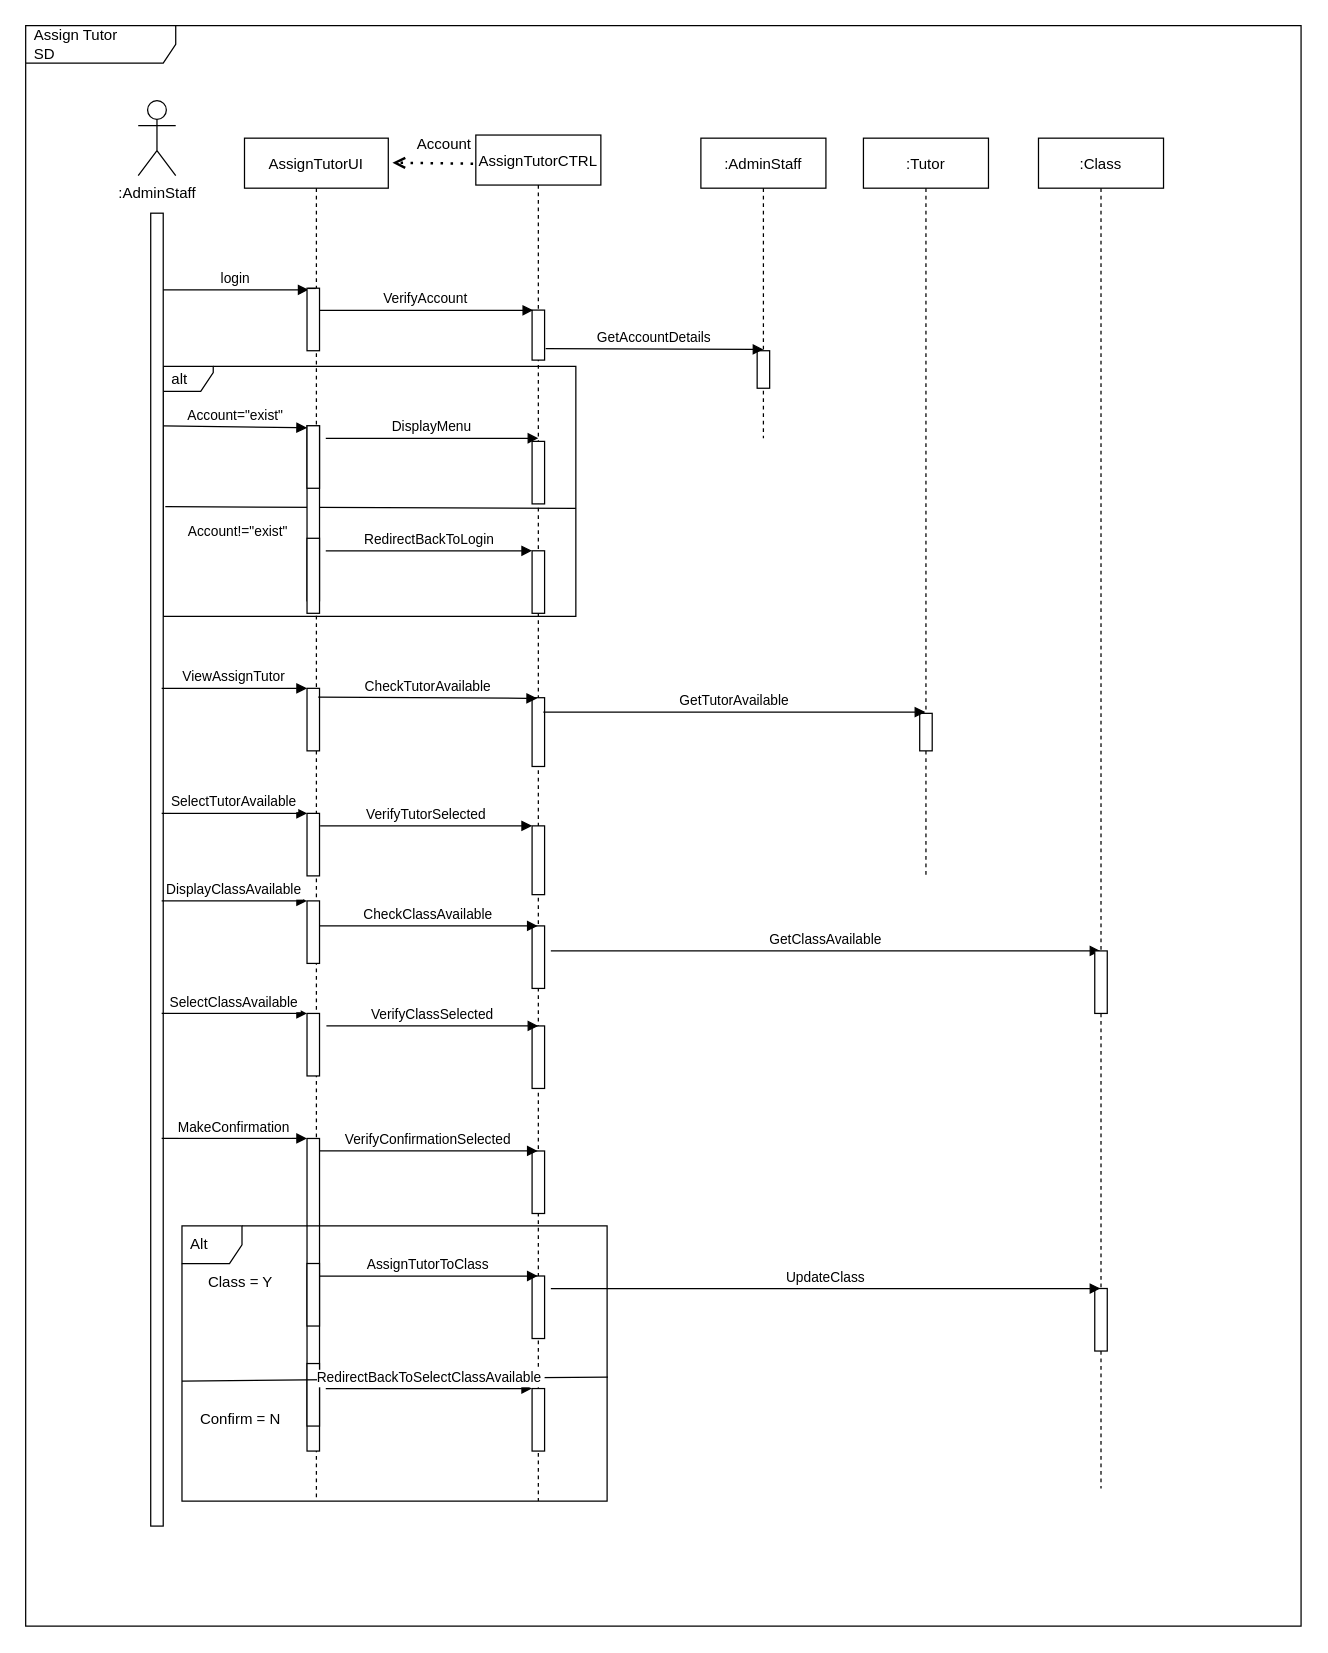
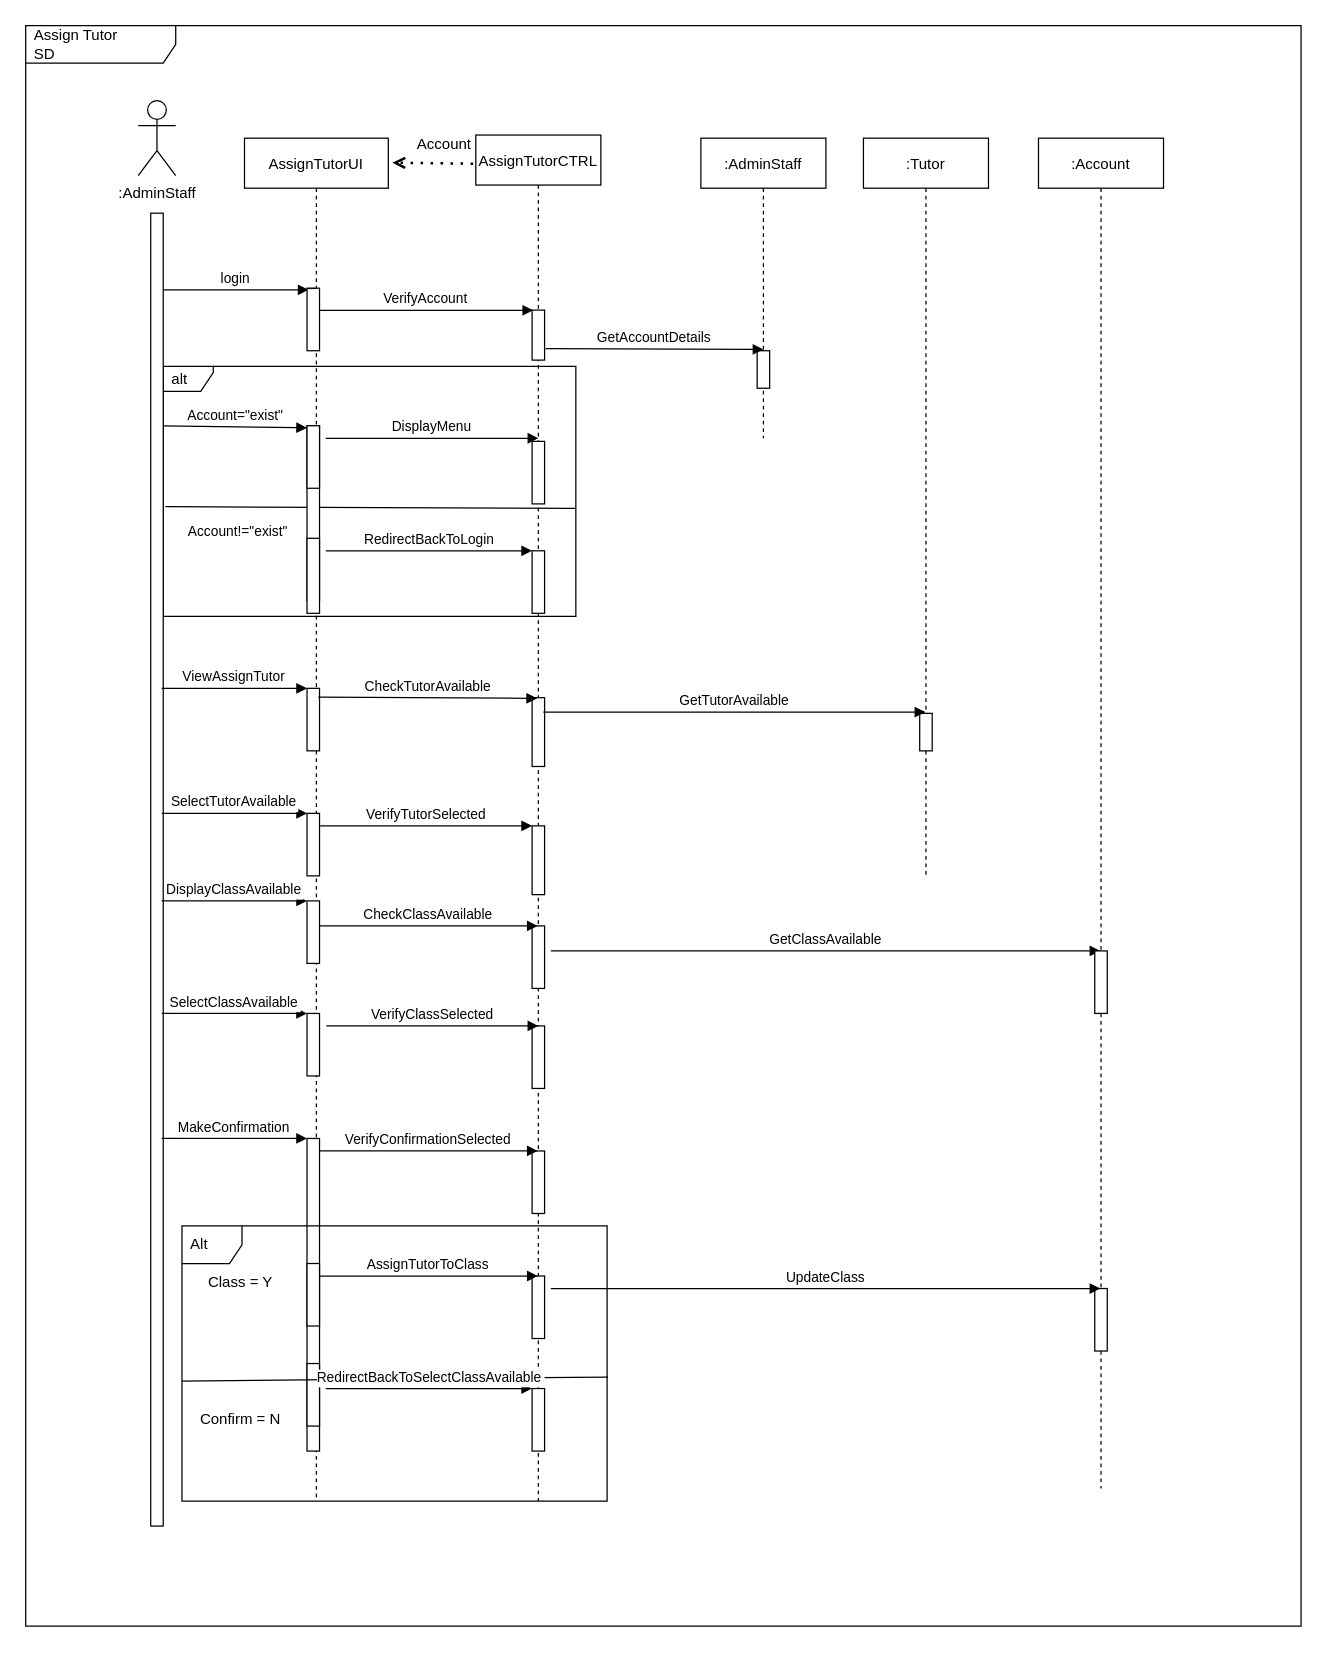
node ":Class": label ":Class" -> ":Account"
